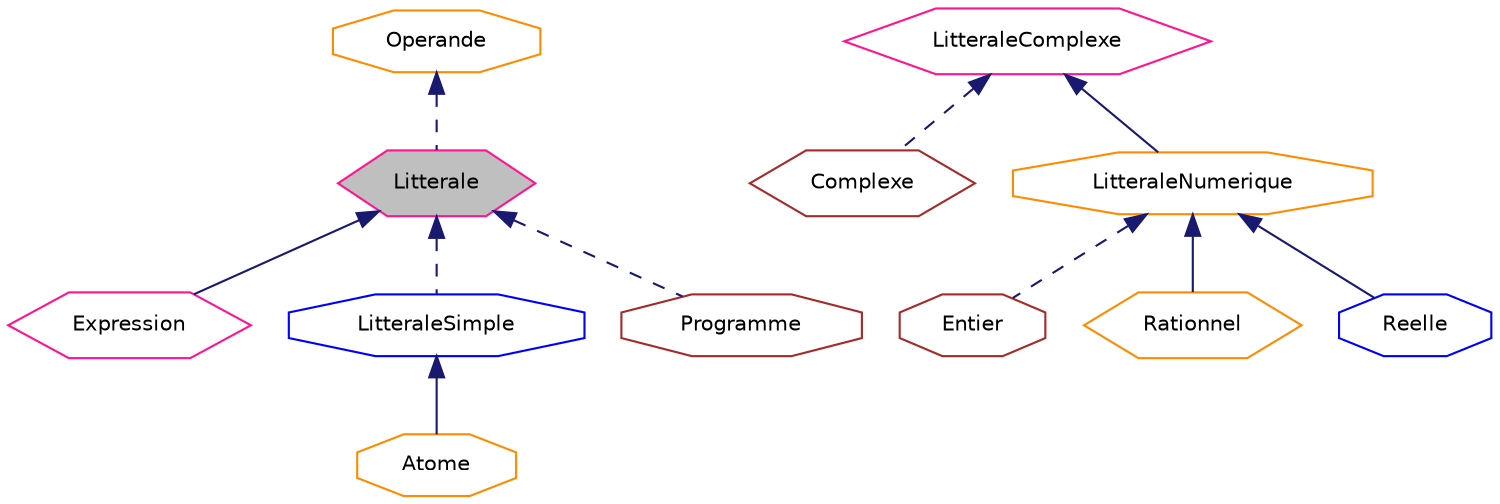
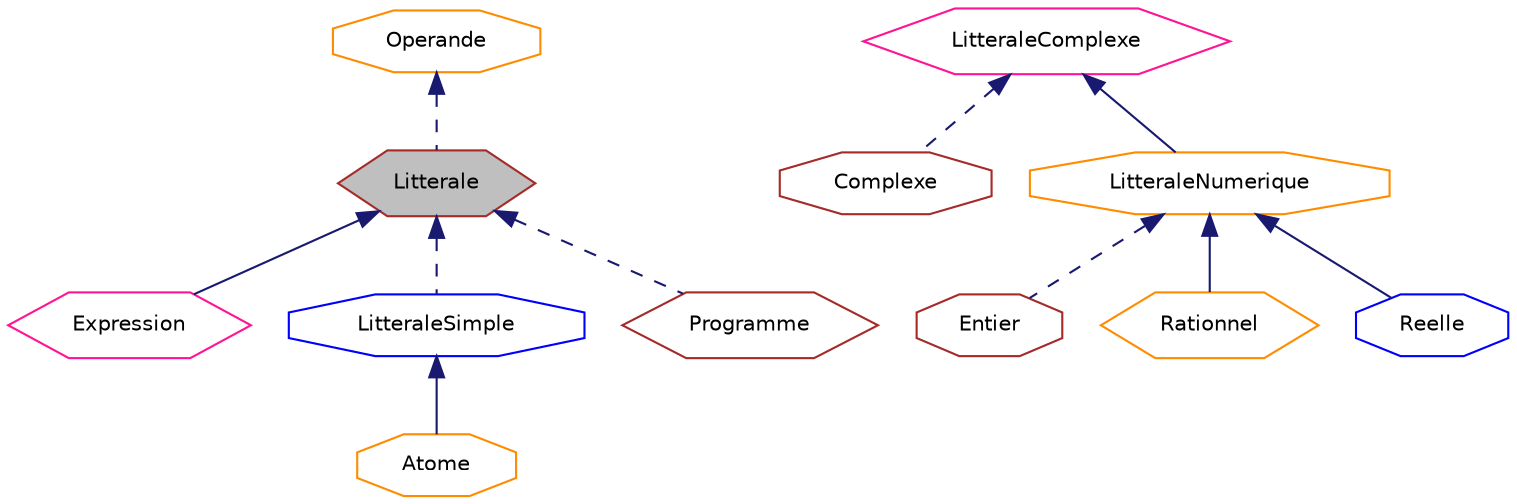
node "Litterale": color deeppink -> brown
node "Complexe": shape hexagon -> octagon
node "Programme": shape octagon -> hexagon
